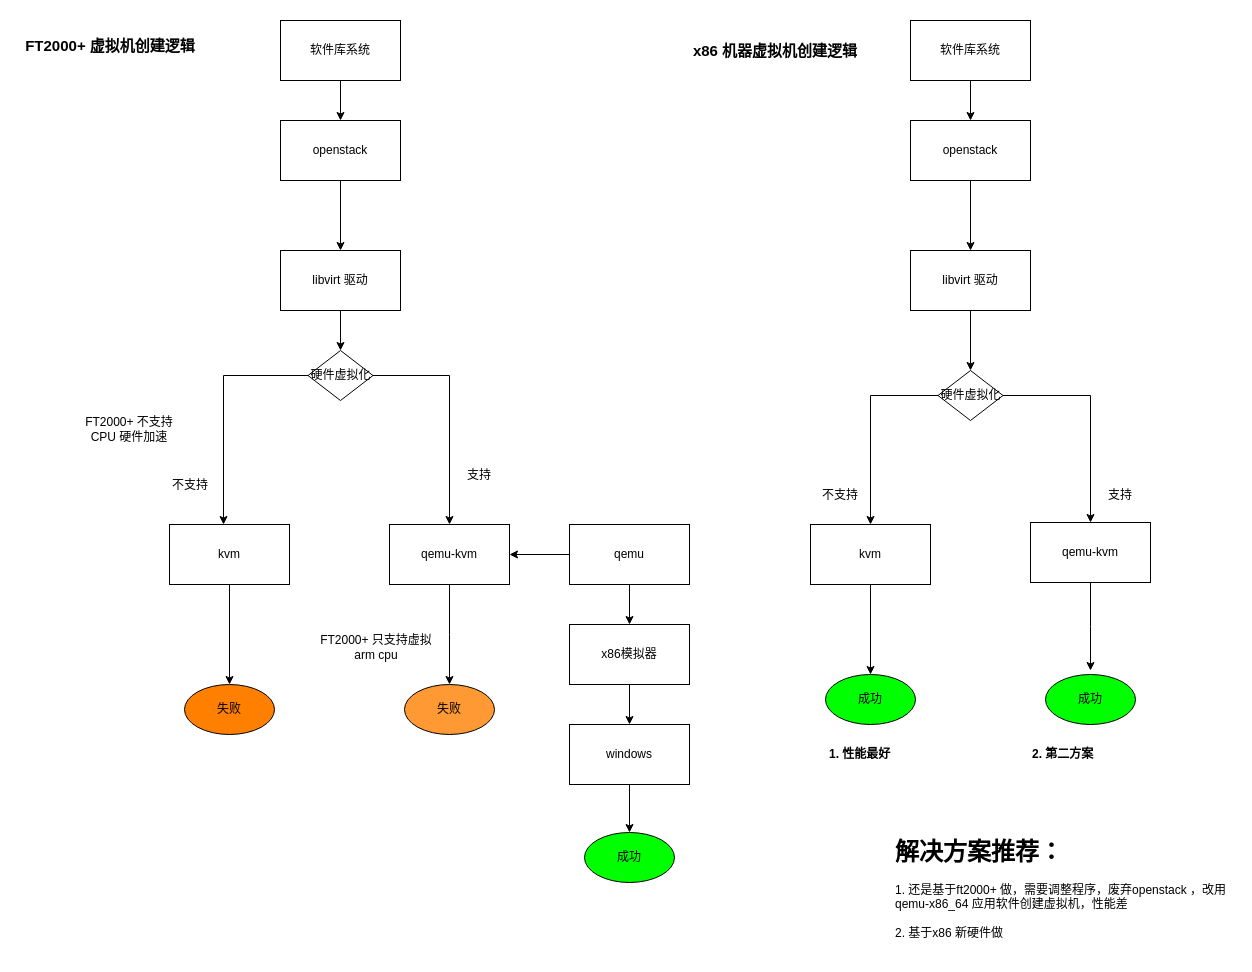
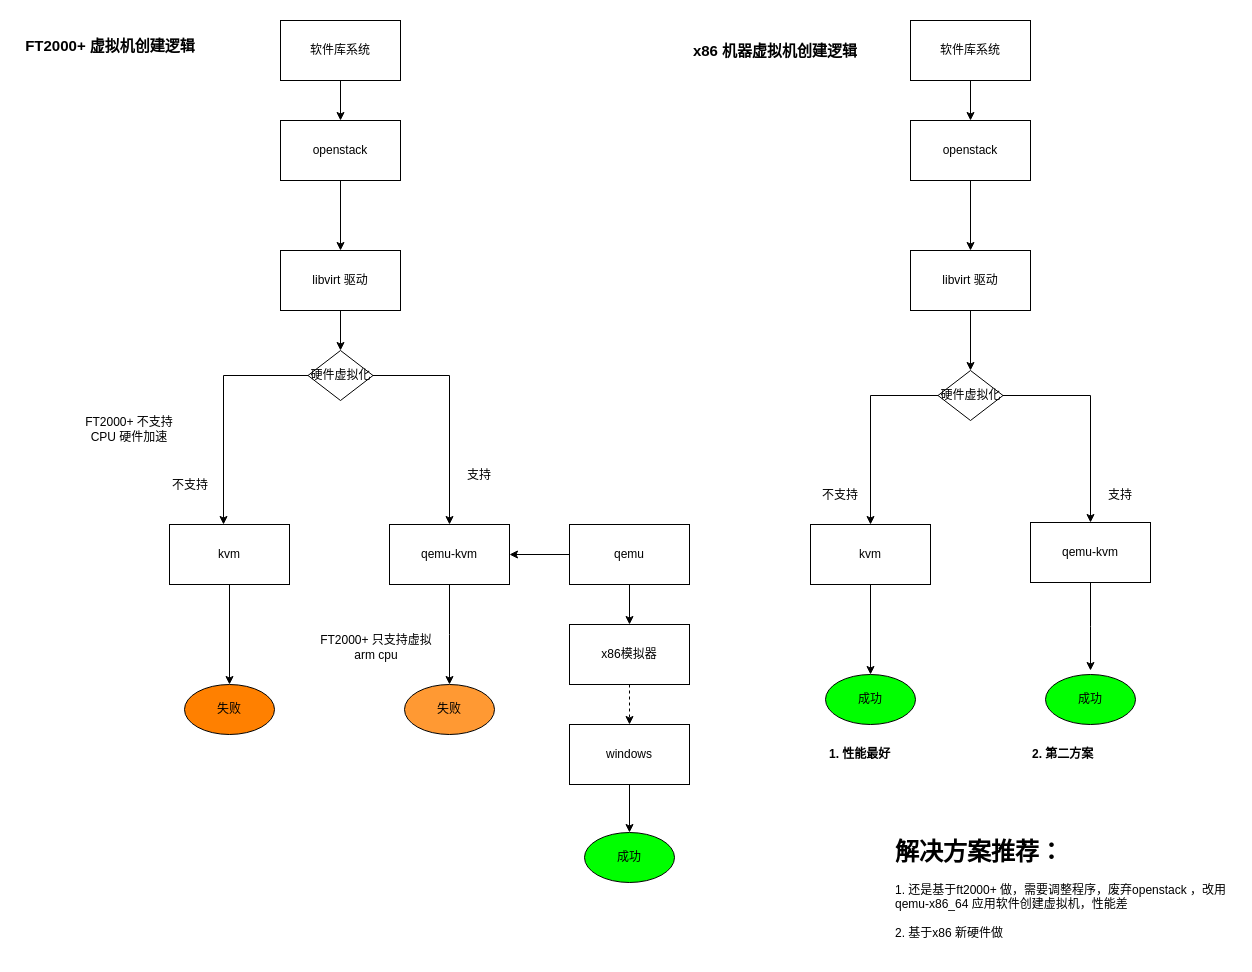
edge "x86模拟器" -> "windows": style solid -> dashed
